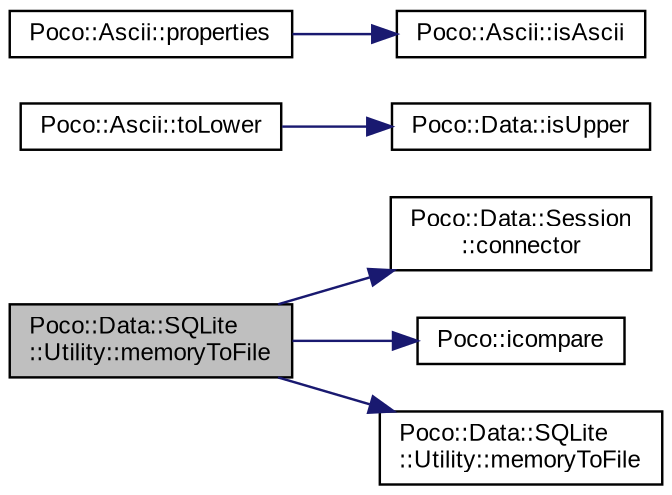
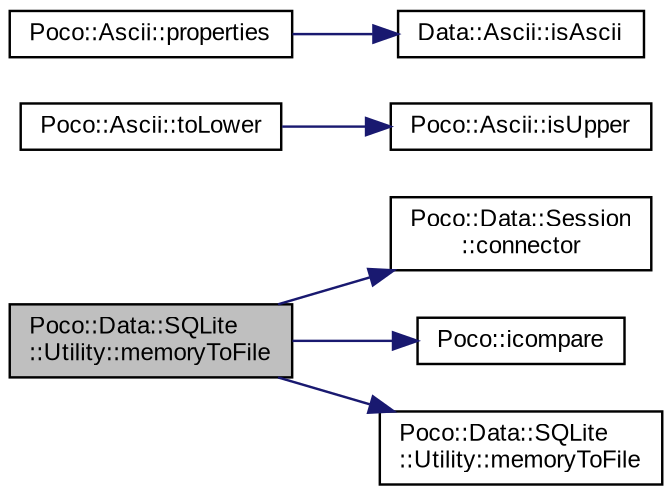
node "Poco::Ascii::isAscii": label "Poco::Ascii::isAscii" -> "Data::Ascii::isAscii"
node "Poco::Data::isUpper": label "Poco::Data::isUpper" -> "Poco::Ascii::isUpper"
